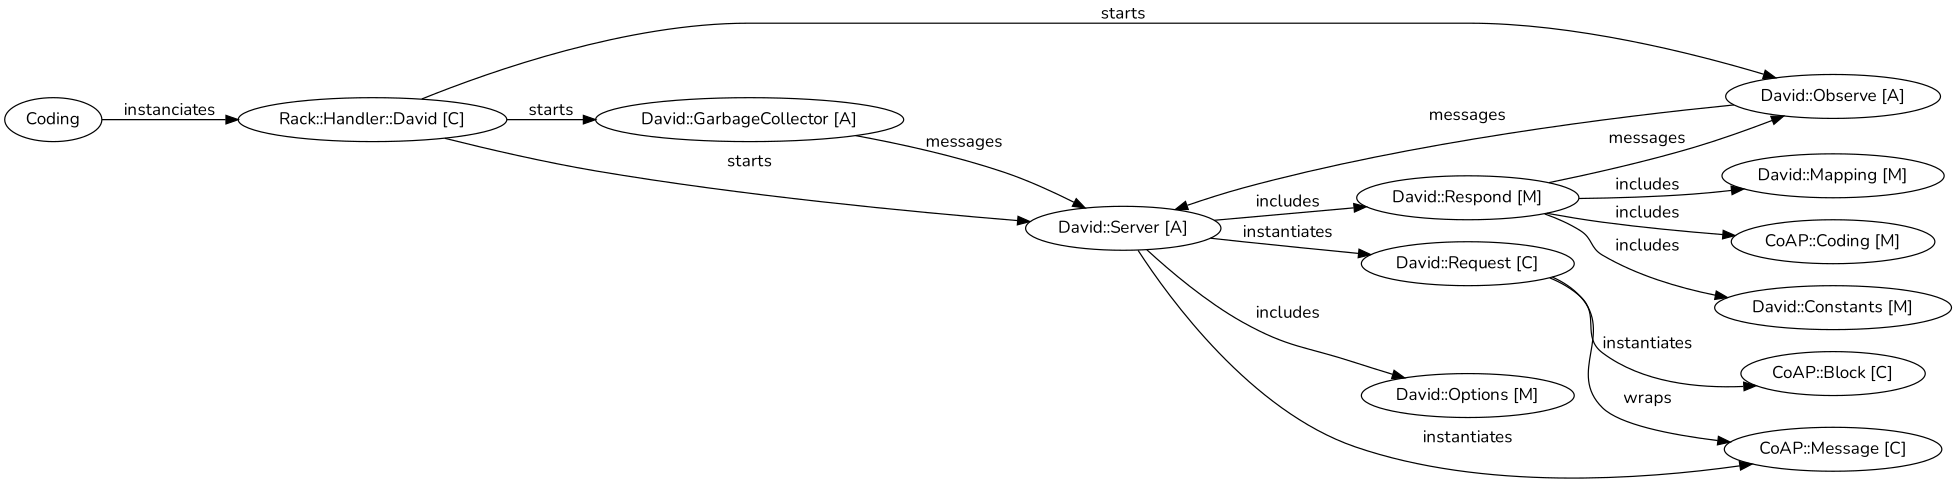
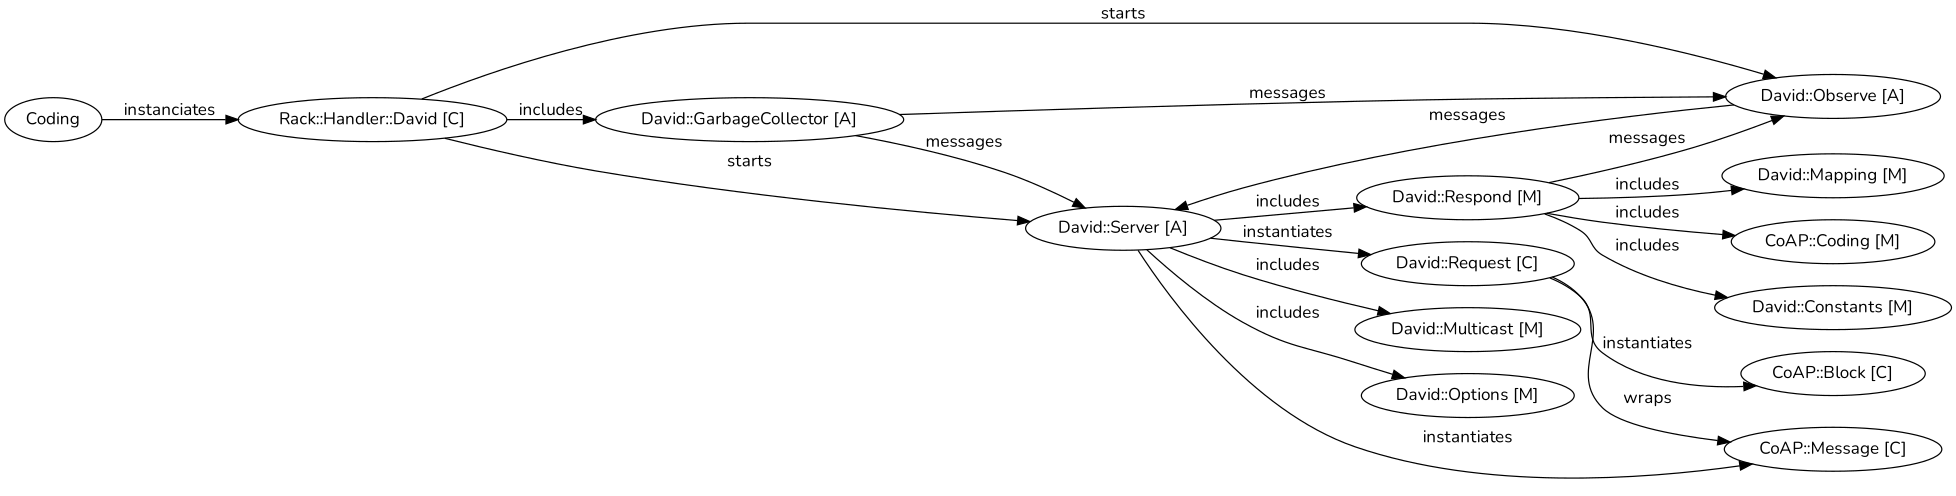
edge "David::GarbageCollector [A]" -> "David::Observe [A]": added, label "messages"
edge "Rack::Handler::David [C]" -> "David::GarbageCollector [A]": label "starts" -> "includes"
node "David::Multicast [M]": added
